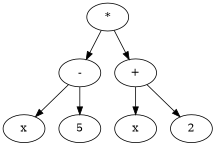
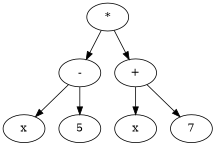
node "2": label "2" -> "7"
